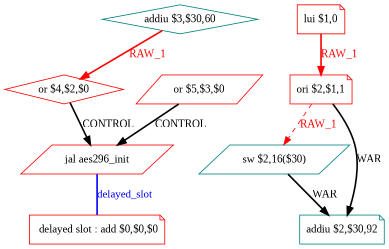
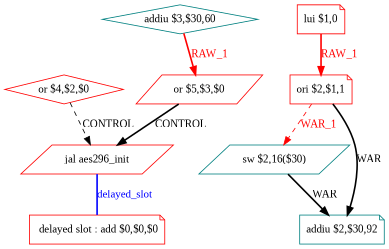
edge "addiu $3,$30,60" -> "or $4,$2,$0": now "addiu $3,$30,60" -> "or $5,$3,$0"
edge "or $4,$2,$0" -> "jal aes296_init": style bold -> dashed
edge "ori $2,$1,1" -> "sw $2,16($30)": label "RAW_1" -> "WAR_1"
